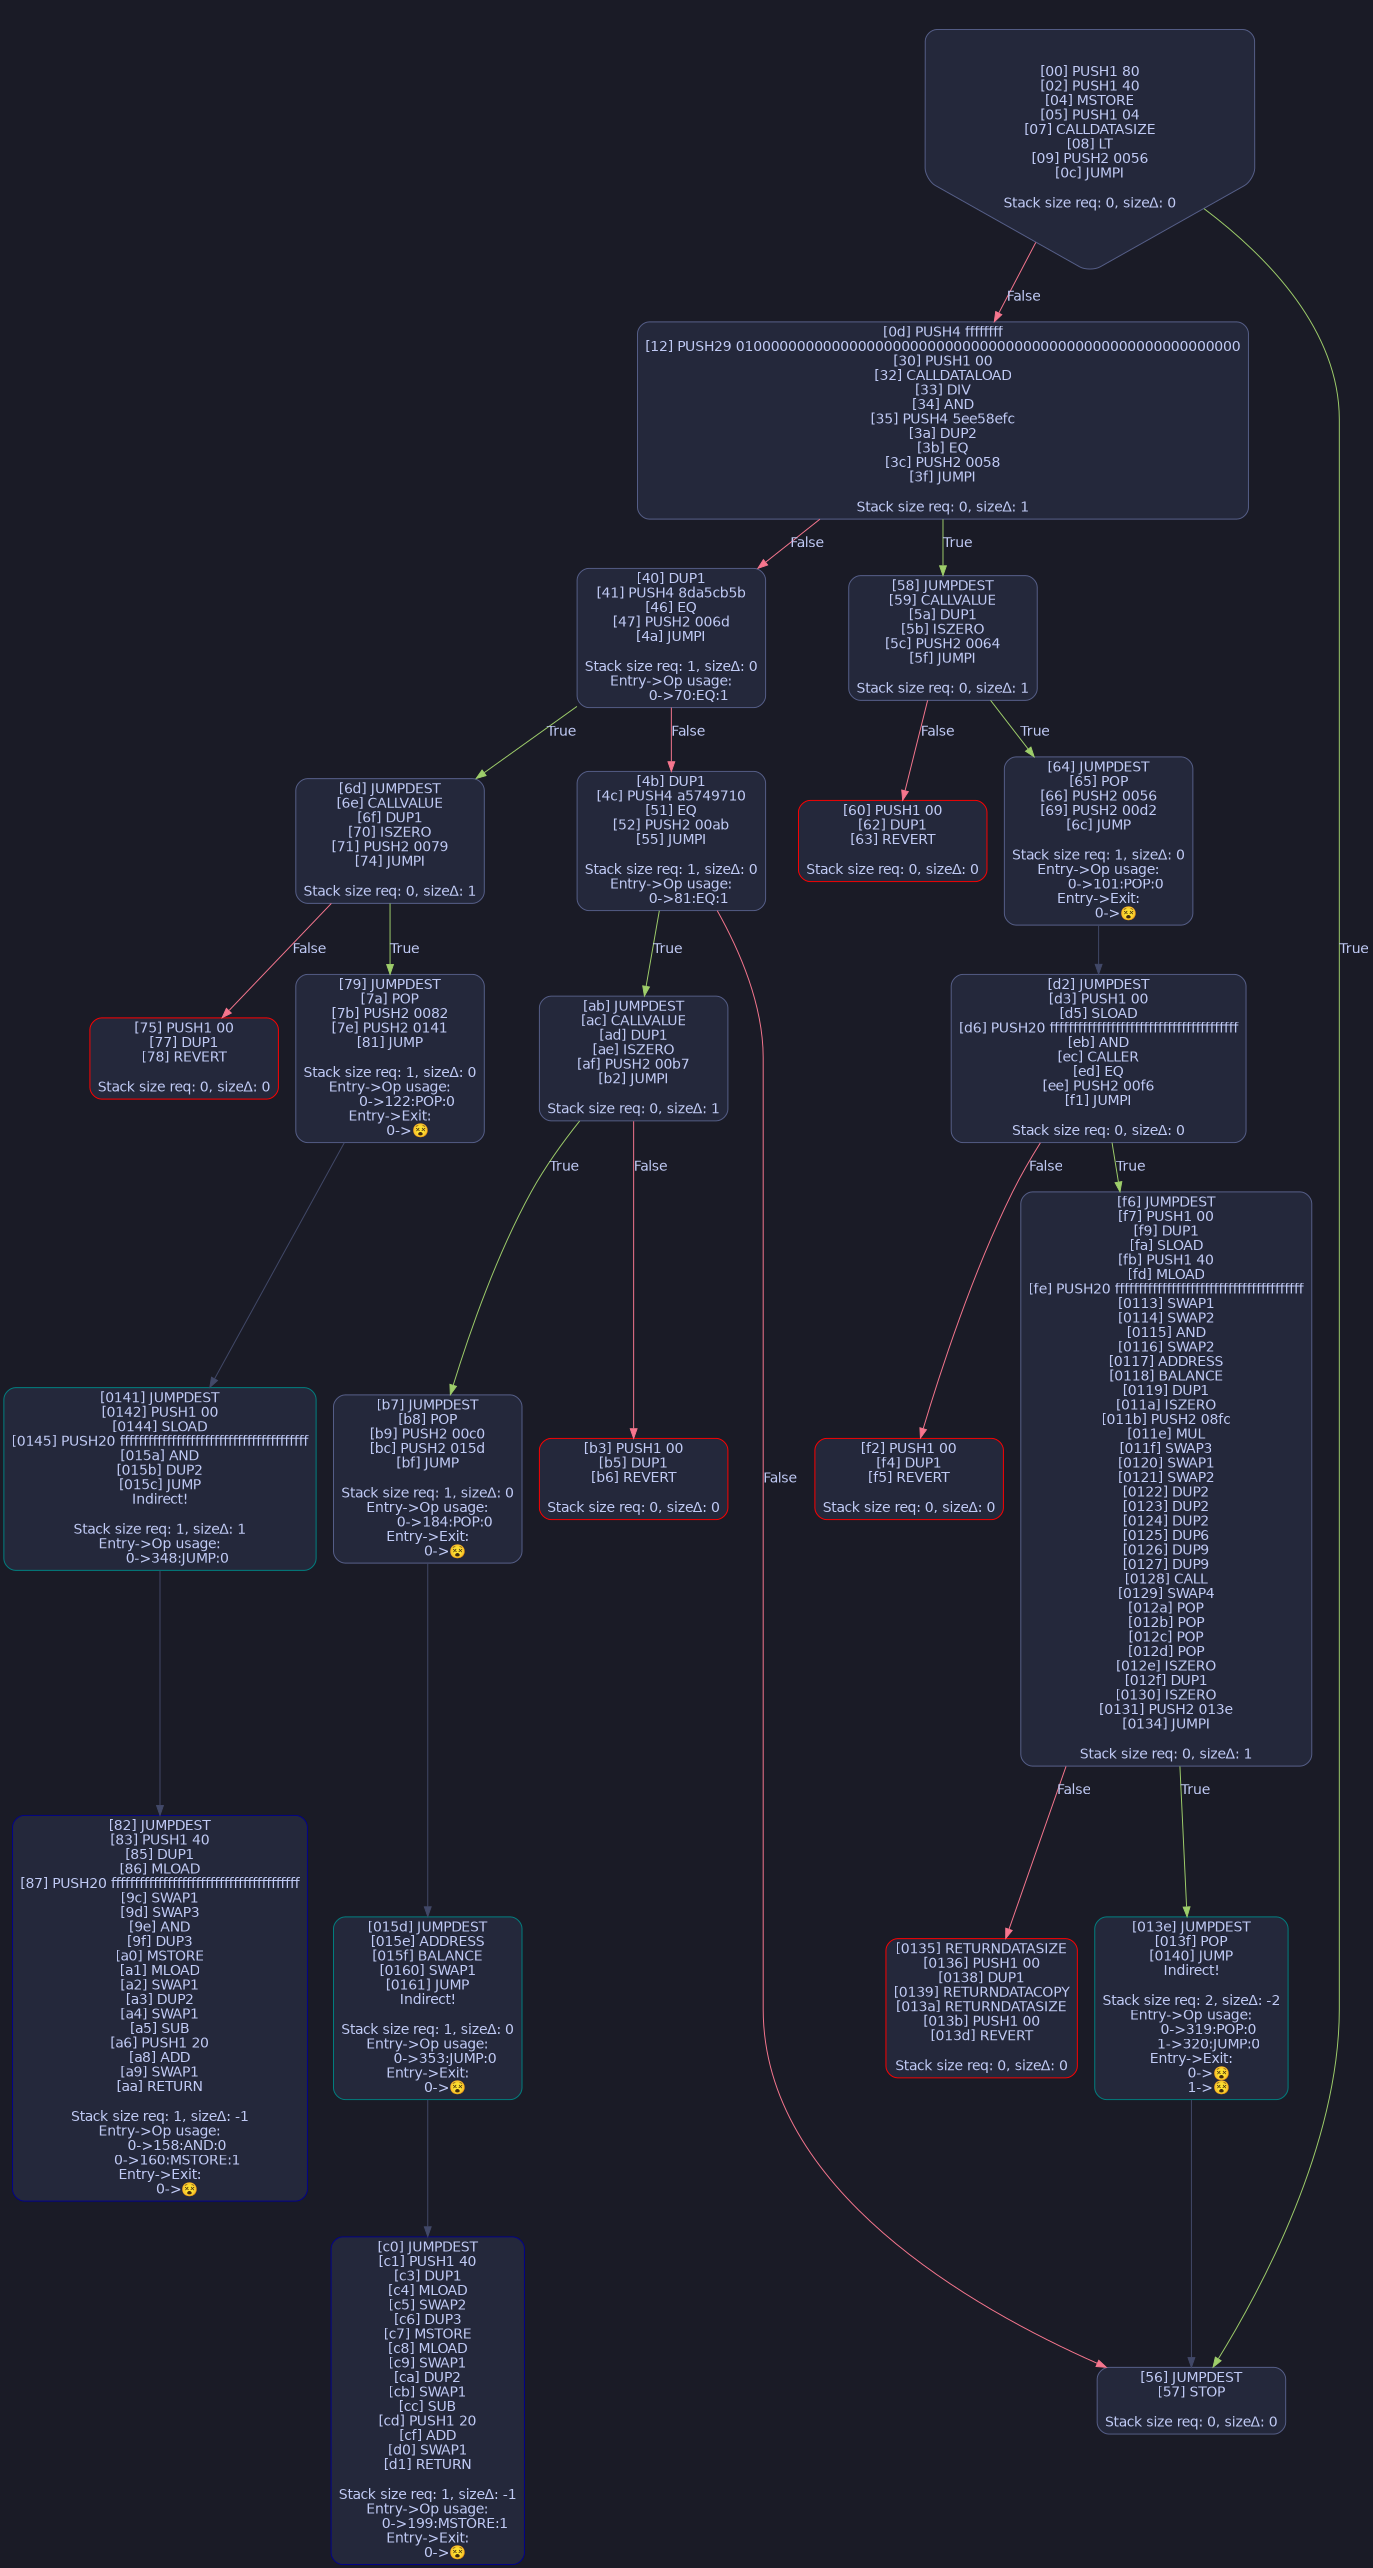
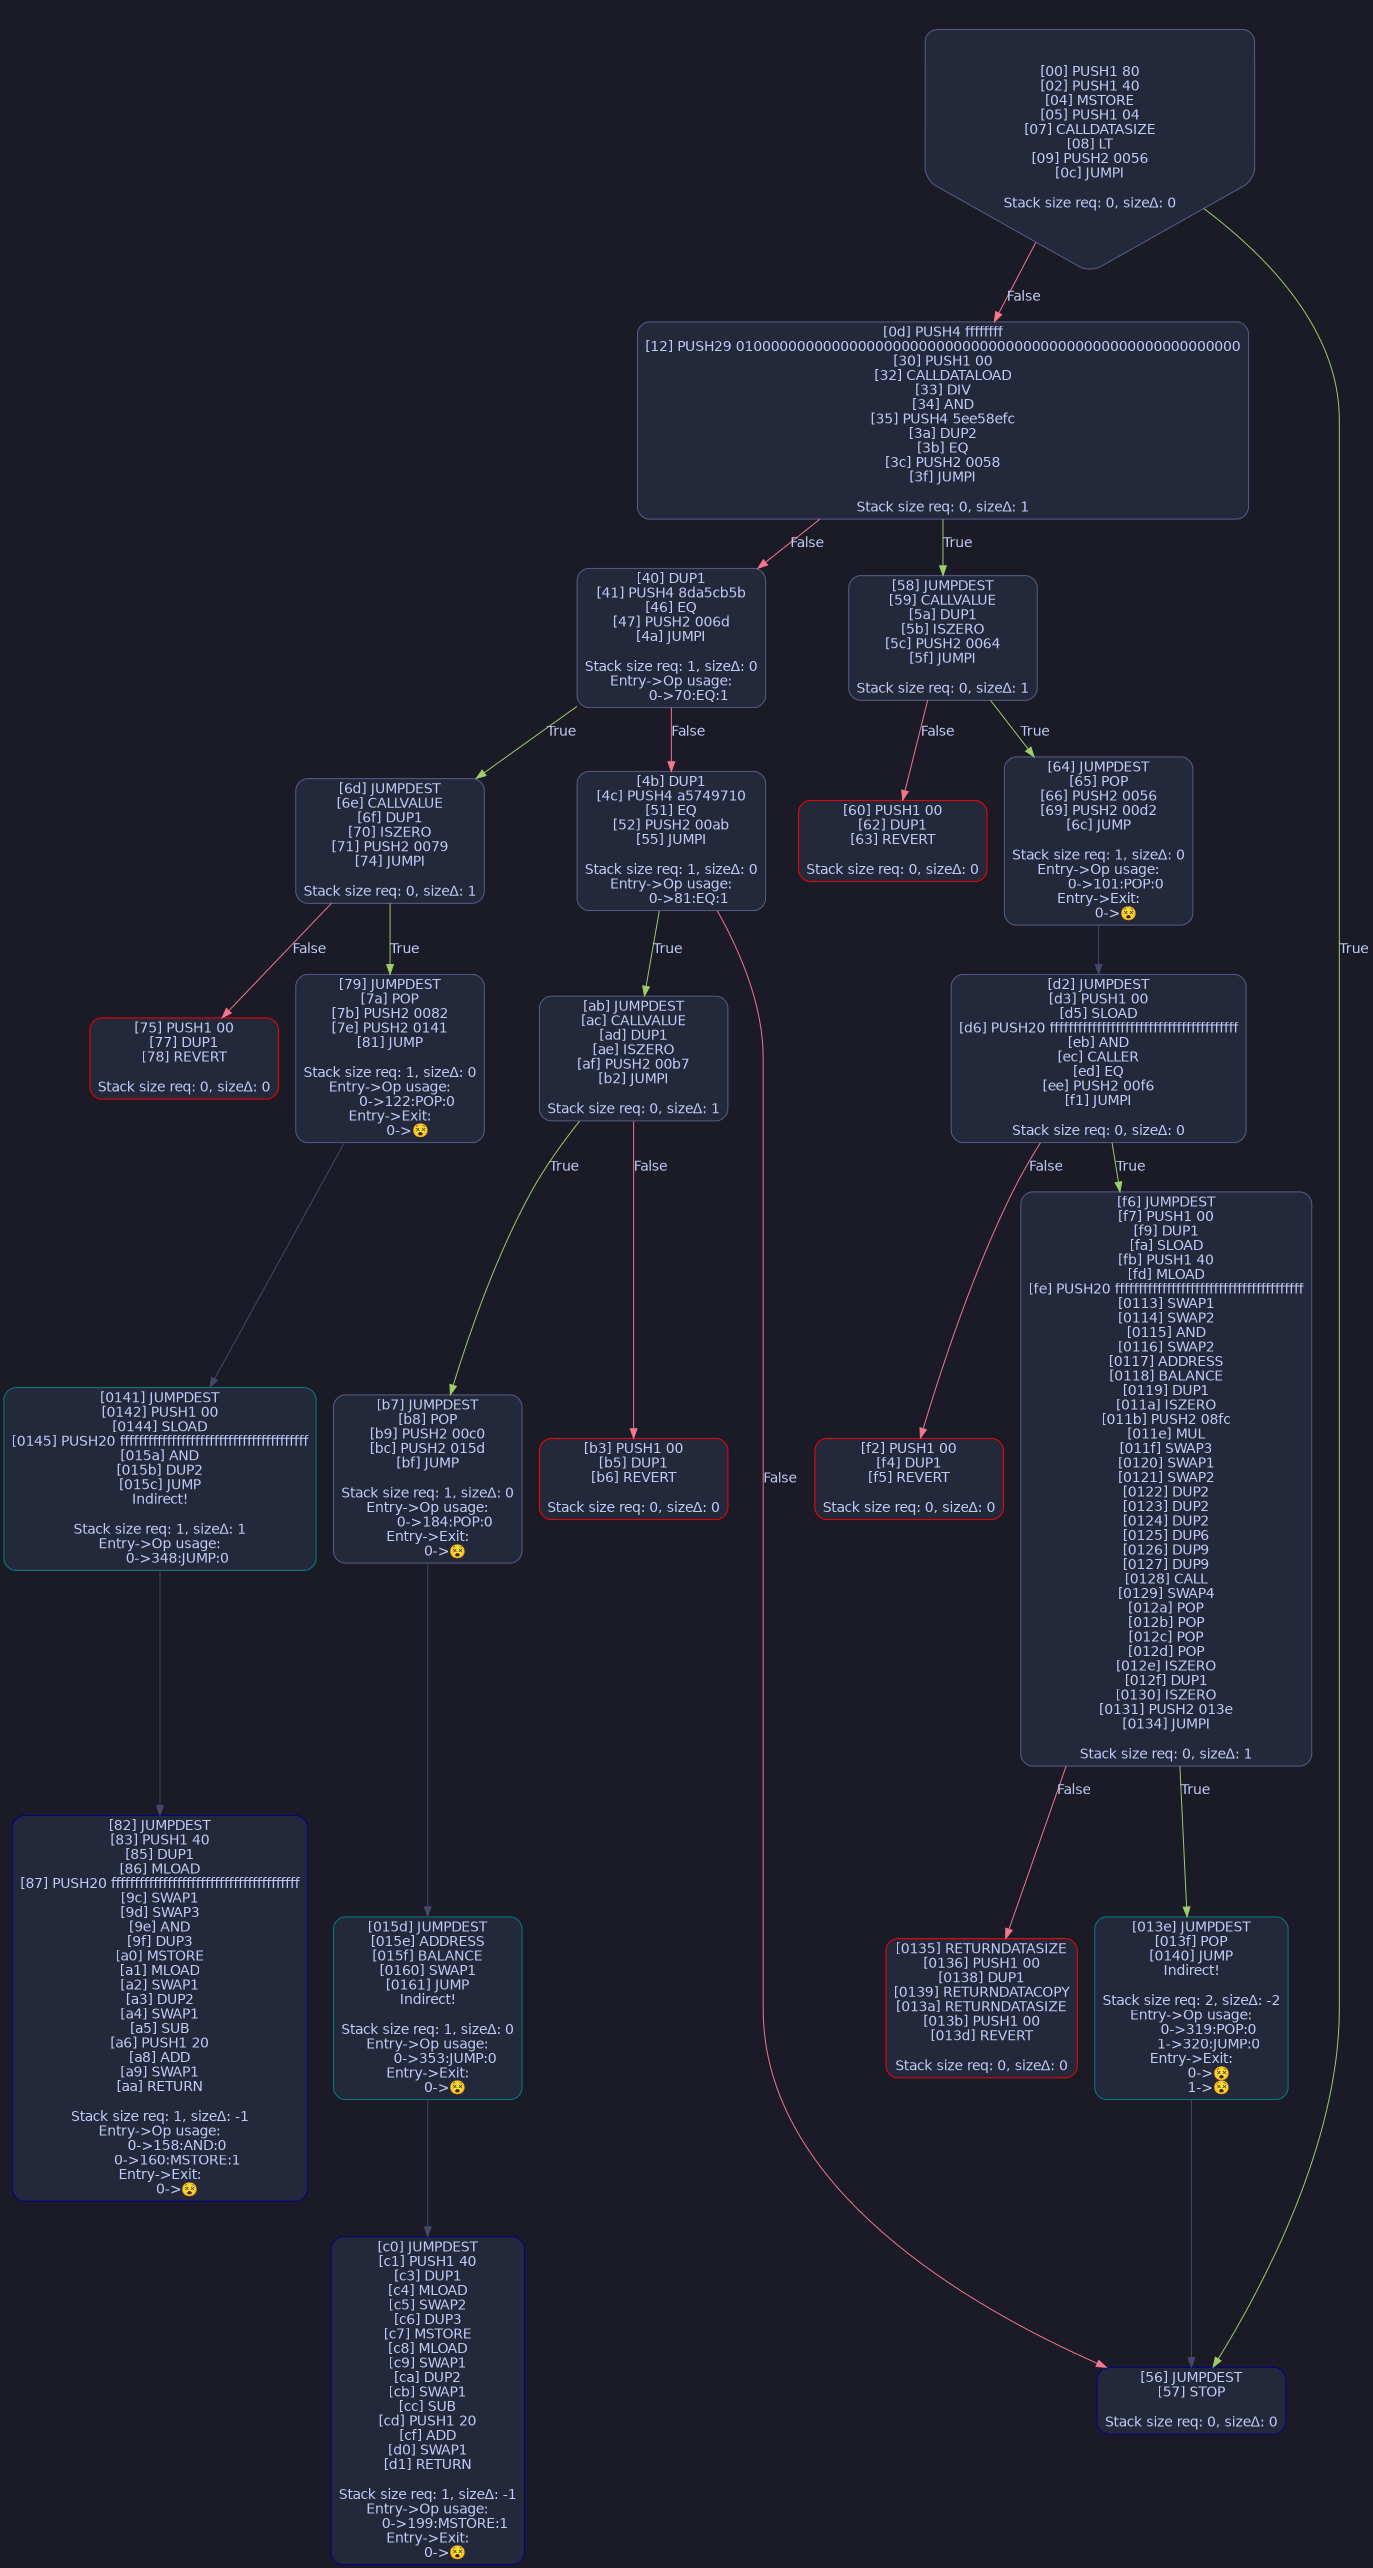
node "[56] JUMPDEST [57] STOP Stack size req: 0, sizeΔ: 0": color #565f89 -> darkblue
